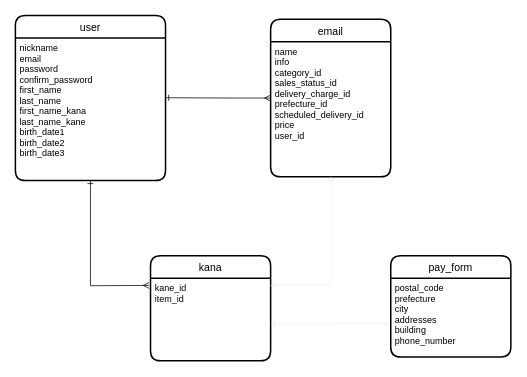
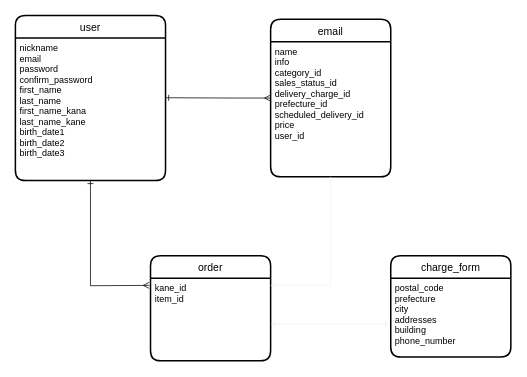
node "kana": label "kana" -> "order"
node "pay_form": label "pay_form" -> "charge_form"
